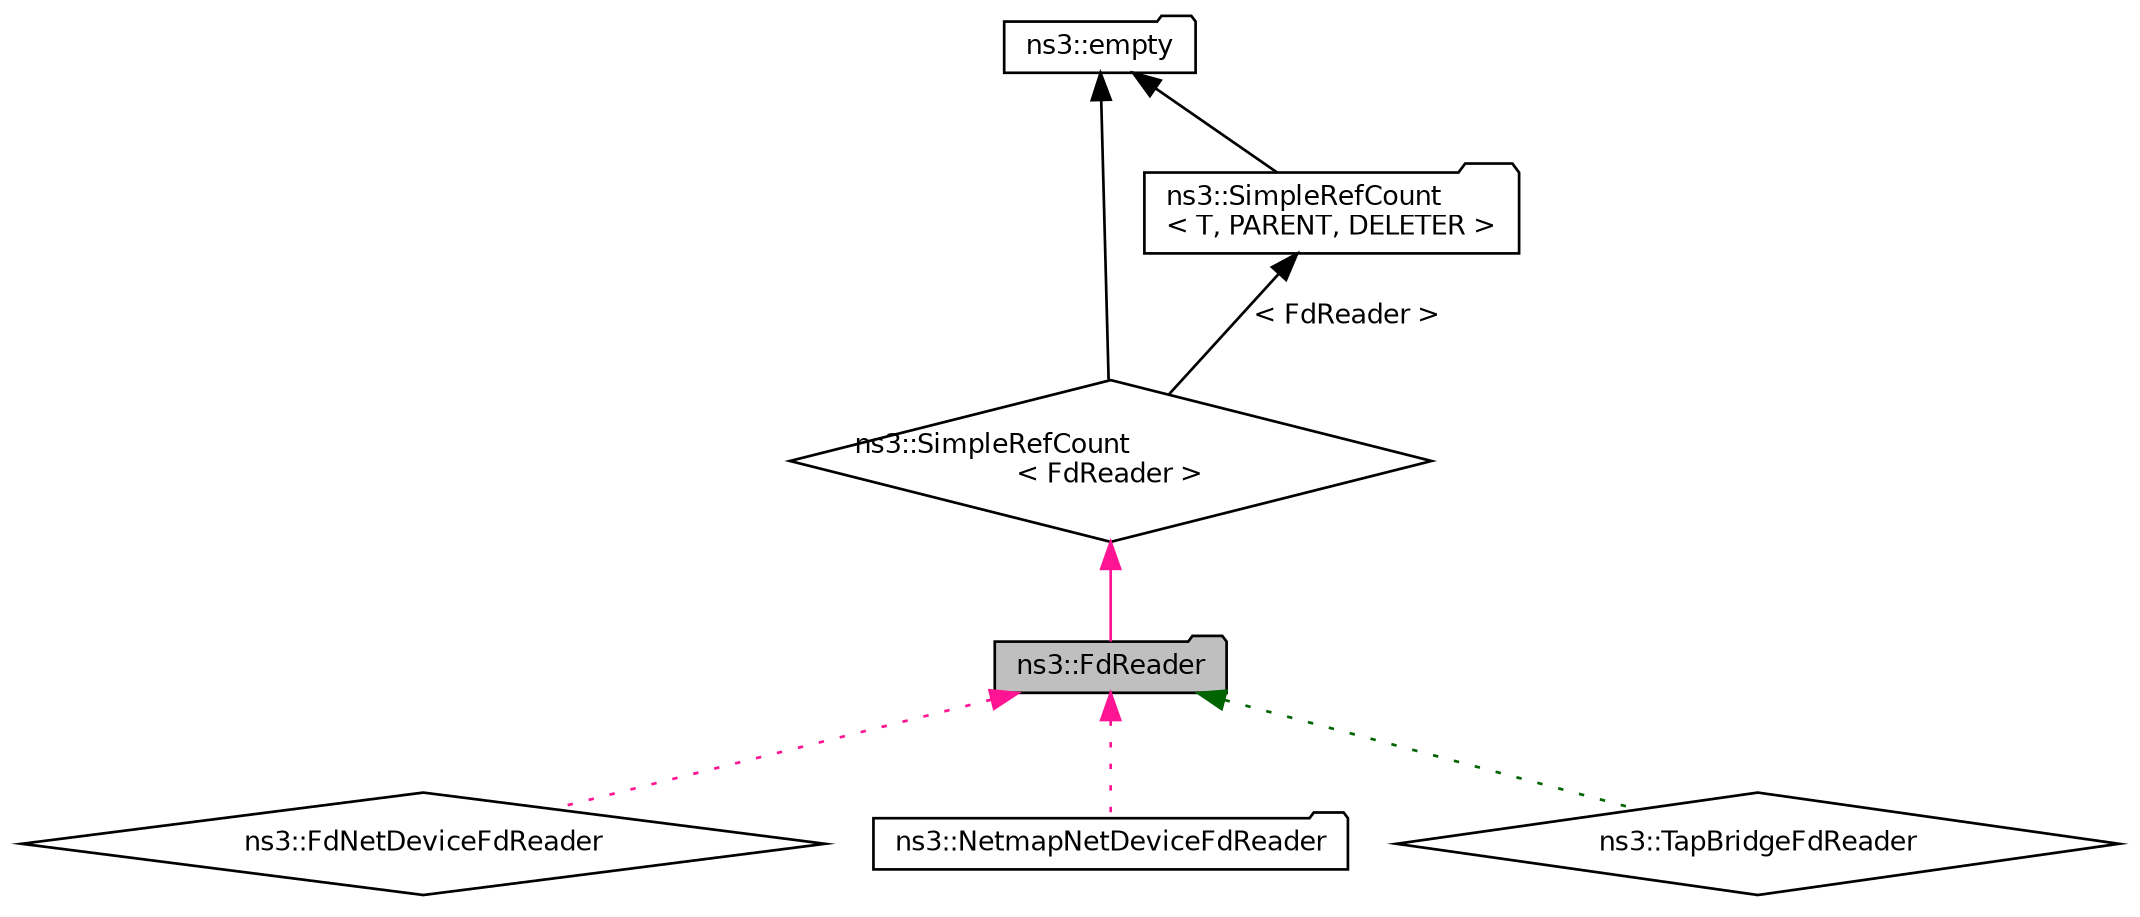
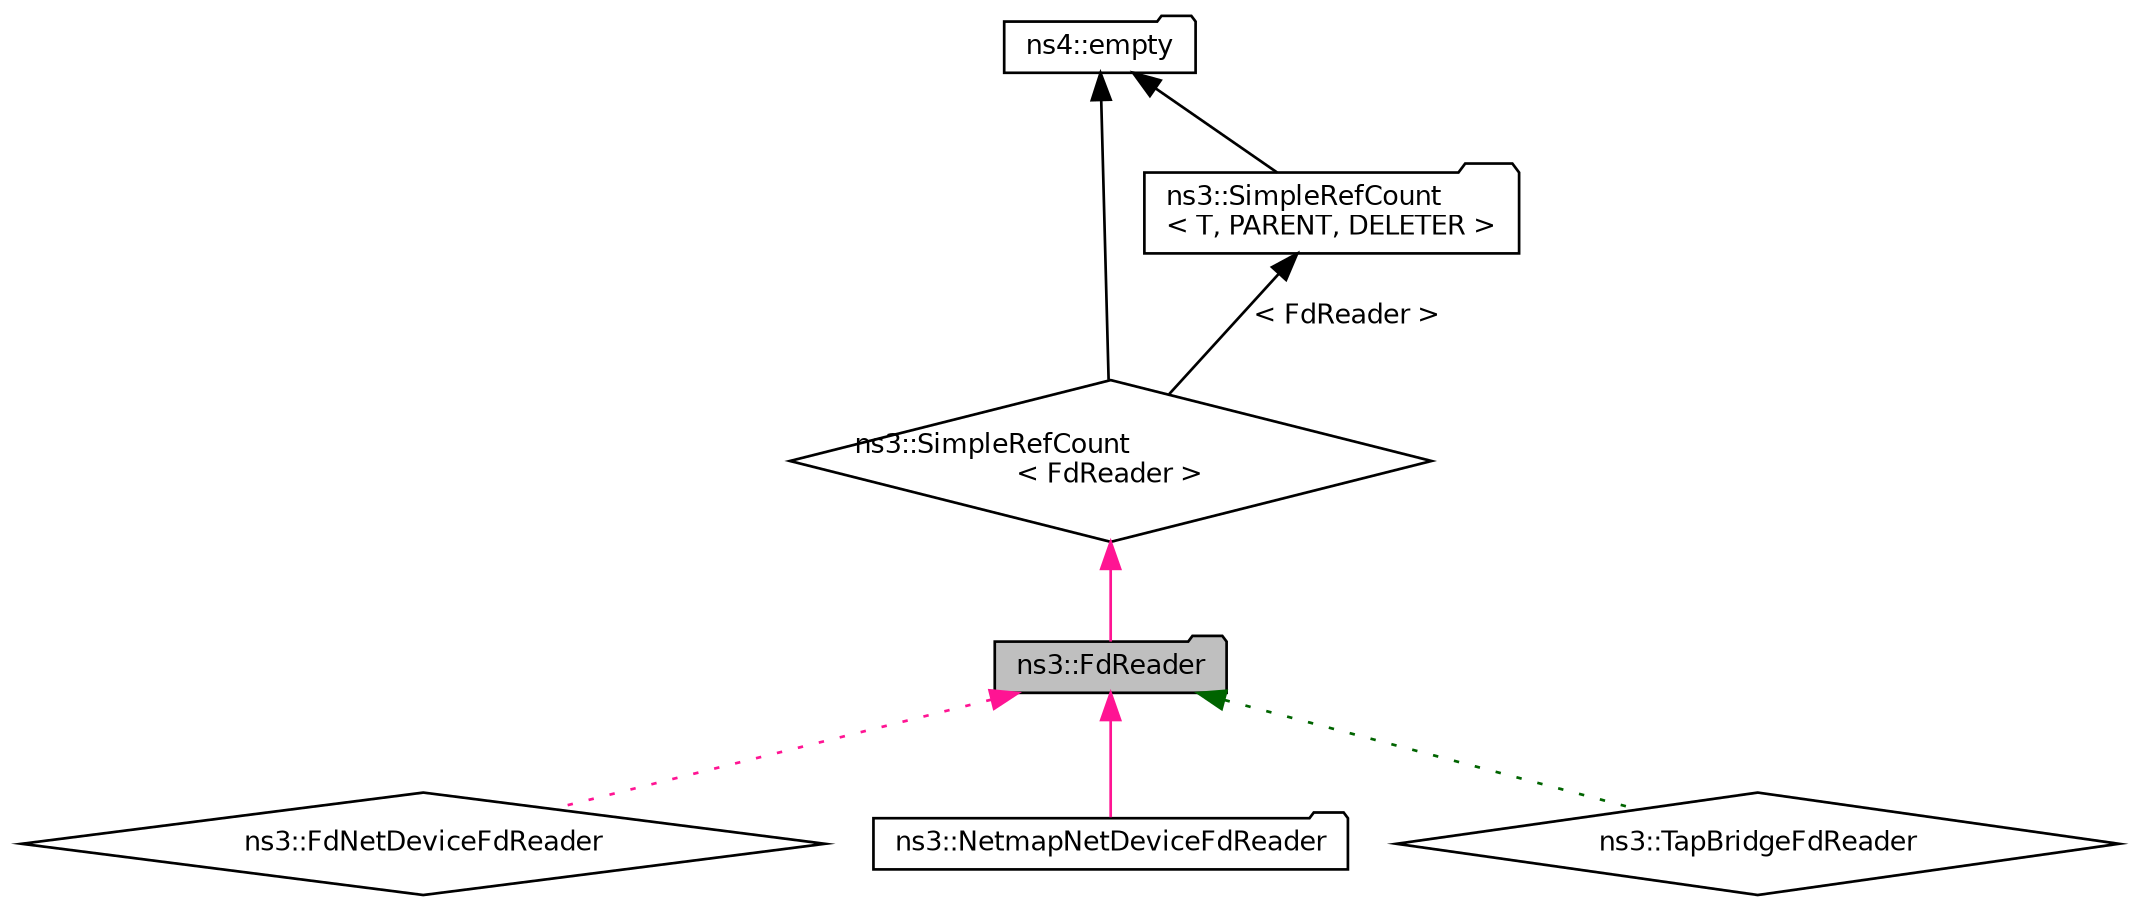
node "ns3::empty": label "ns3::empty" -> "ns4::empty"
edge "ns3::NetmapNetDeviceFdReader" -> "ns3::FdReader": style dotted -> solid
